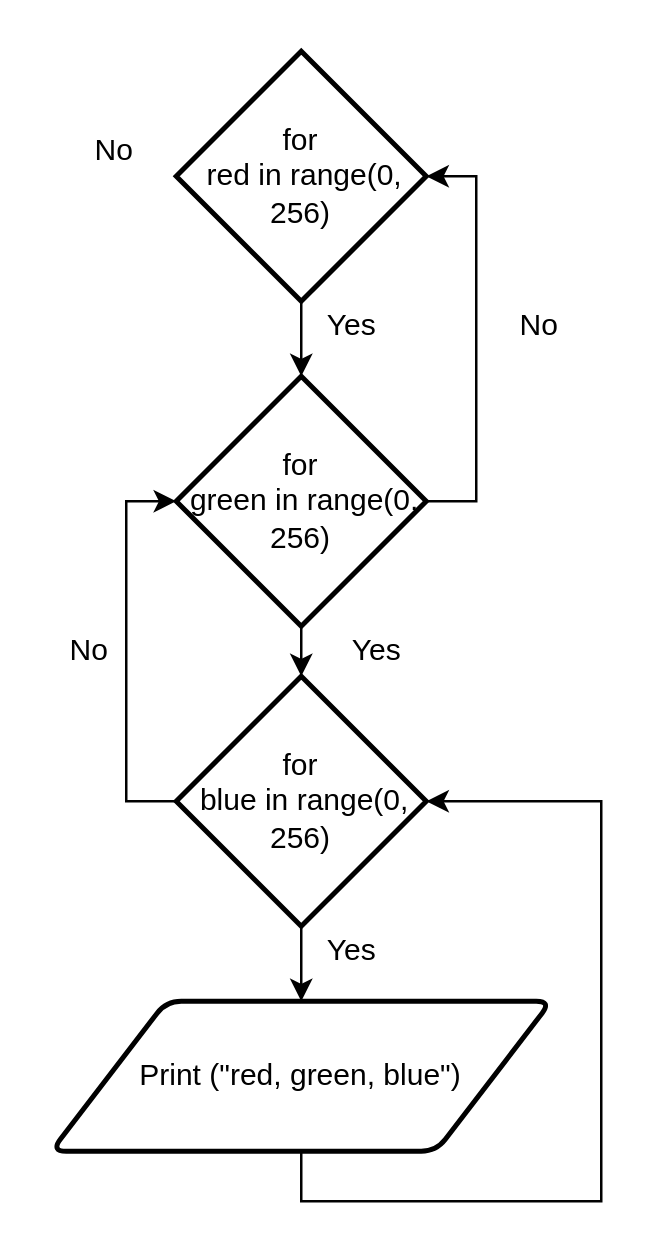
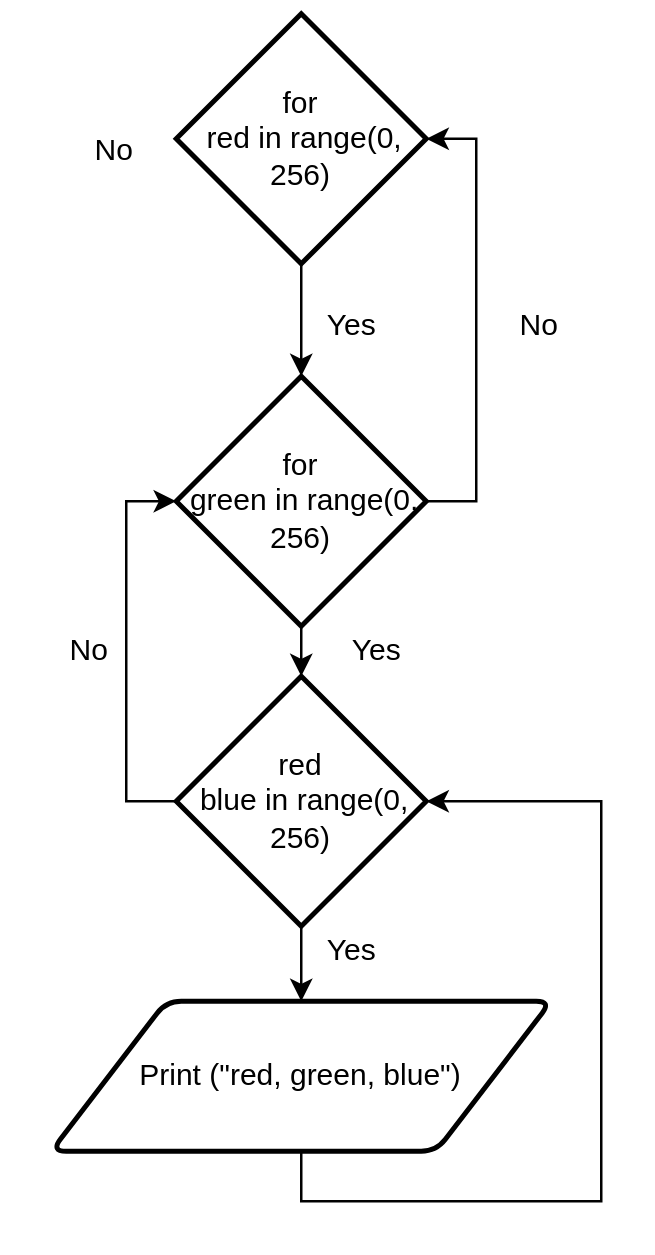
node "for red in range(0, 256)": moved (301, 176) -> (301, 139)
node "for blue in range(0, 256)": label "for blue in range(0, 256)" -> "red blue in range(0, 256)"
